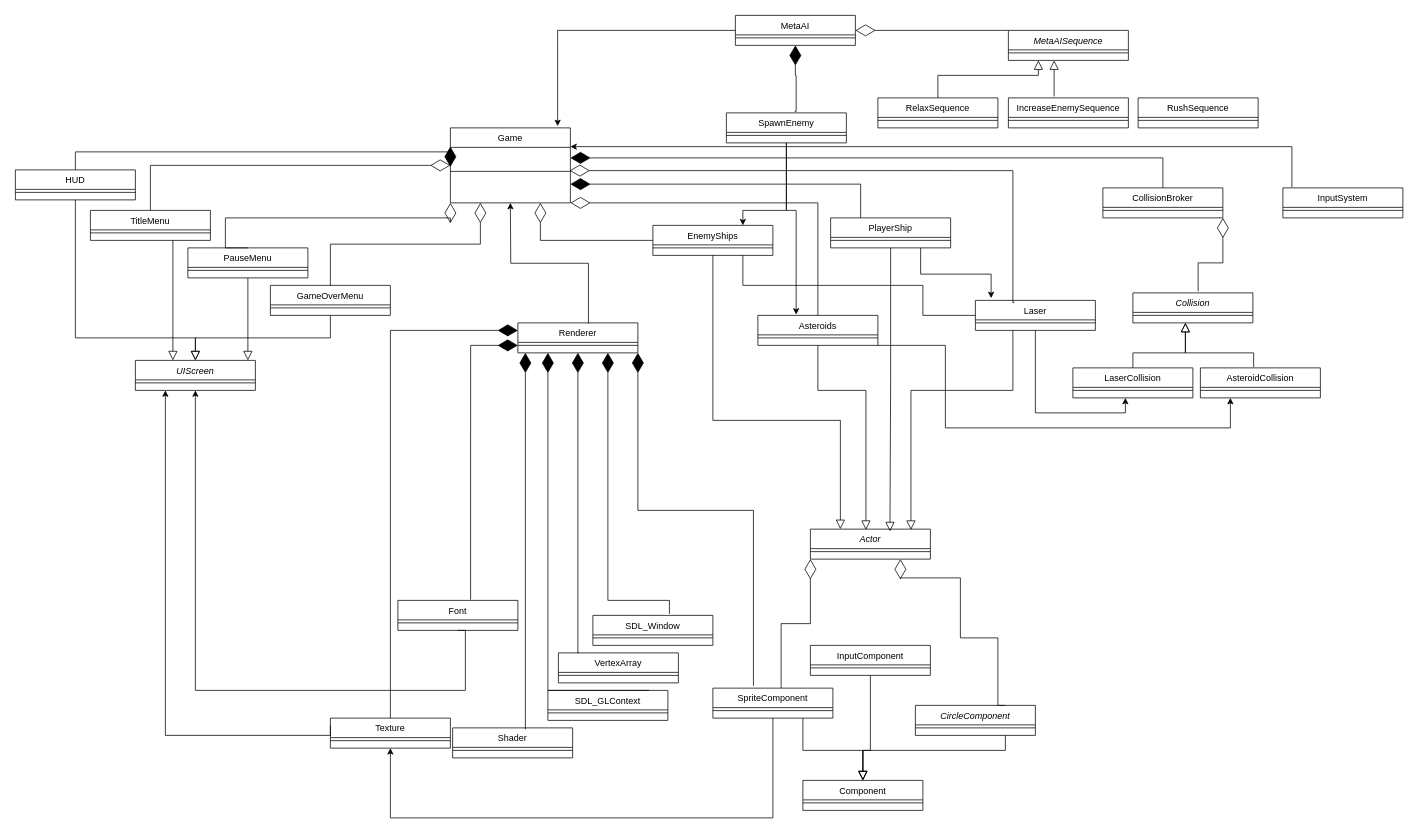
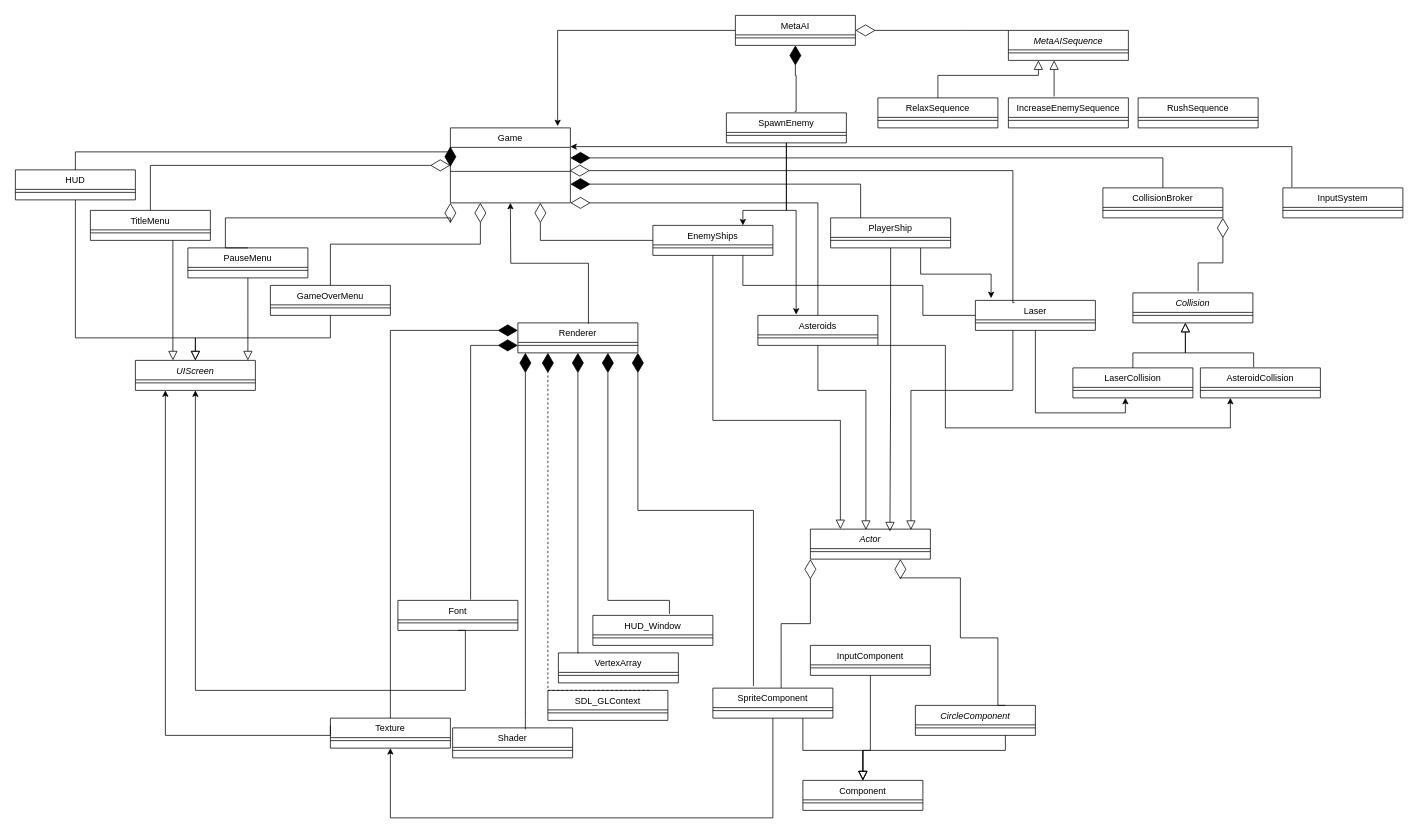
edge "SDL_GLContext" -> "Renderer": style solid -> dashed
node "SDL_Window": label "SDL_Window" -> "HUD_Window"
